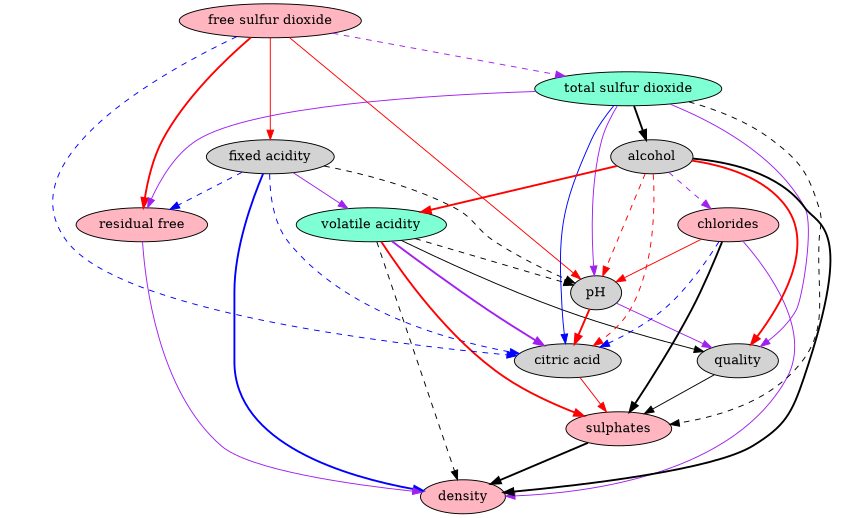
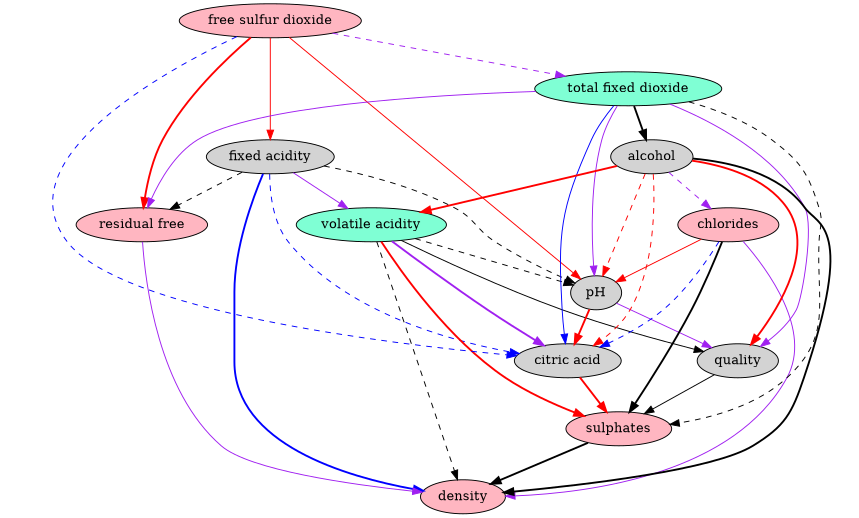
node "total sulfur dioxide": label "total sulfur dioxide" -> "total fixed dioxide"
edge "fixed acidity" -> "residual free": color blue -> black
edge "citric acid" -> "sulphates": style solid -> bold
